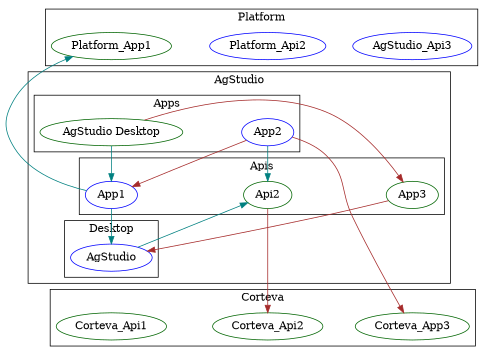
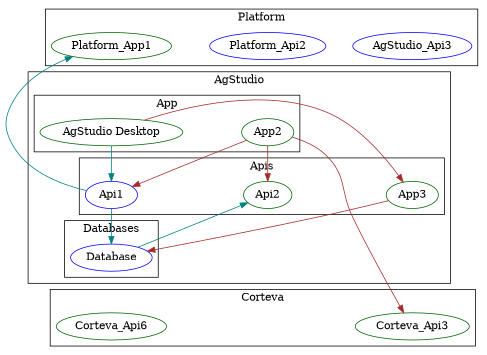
cluster "Apps": label "Apps" -> "App"
node "App2": color blue -> darkgreen
edge "App2" -> "Api2": color teal -> brown
node "App1": label "App1" -> "Api1"
cluster "Desktop": label "Desktop" -> "Databases"
node "AgStudio": label "AgStudio" -> "Database"
node "Corteva_Api1": label "Corteva_Api1" -> "Corteva_Api6"
node "Corteva_Api2": removed
node "Corteva_App3": label "Corteva_App3" -> "Corteva_Api3"
